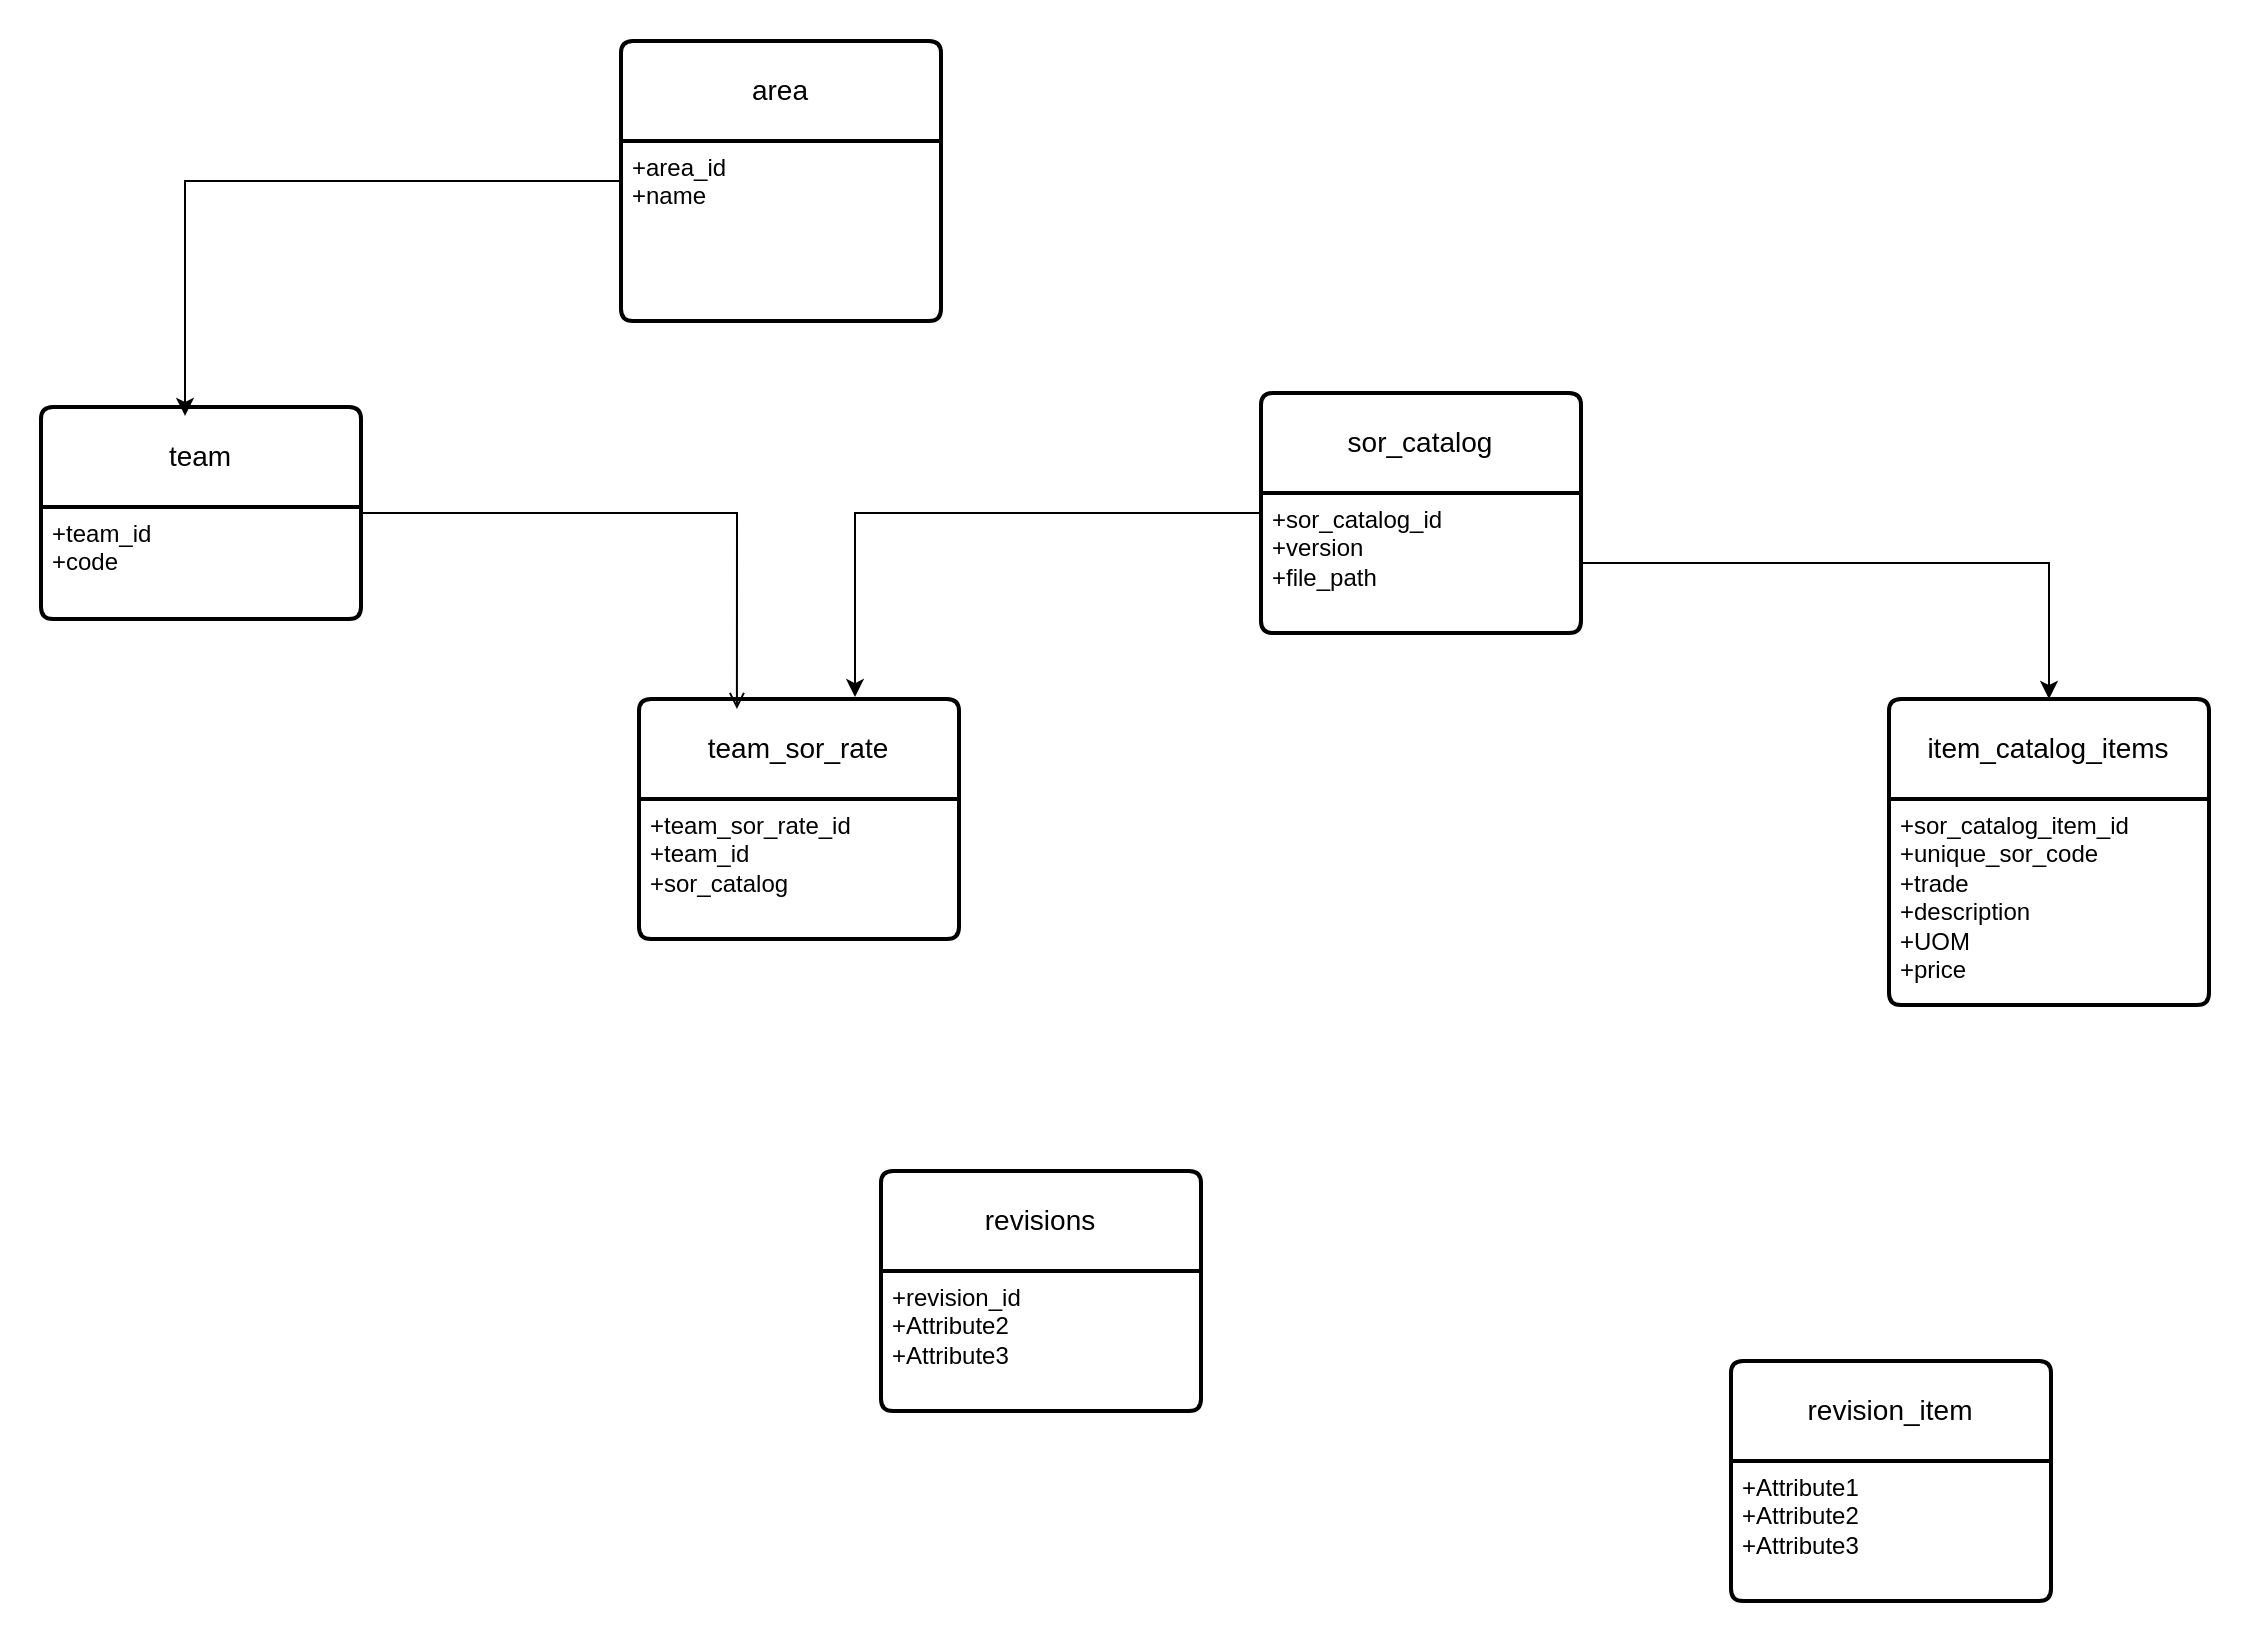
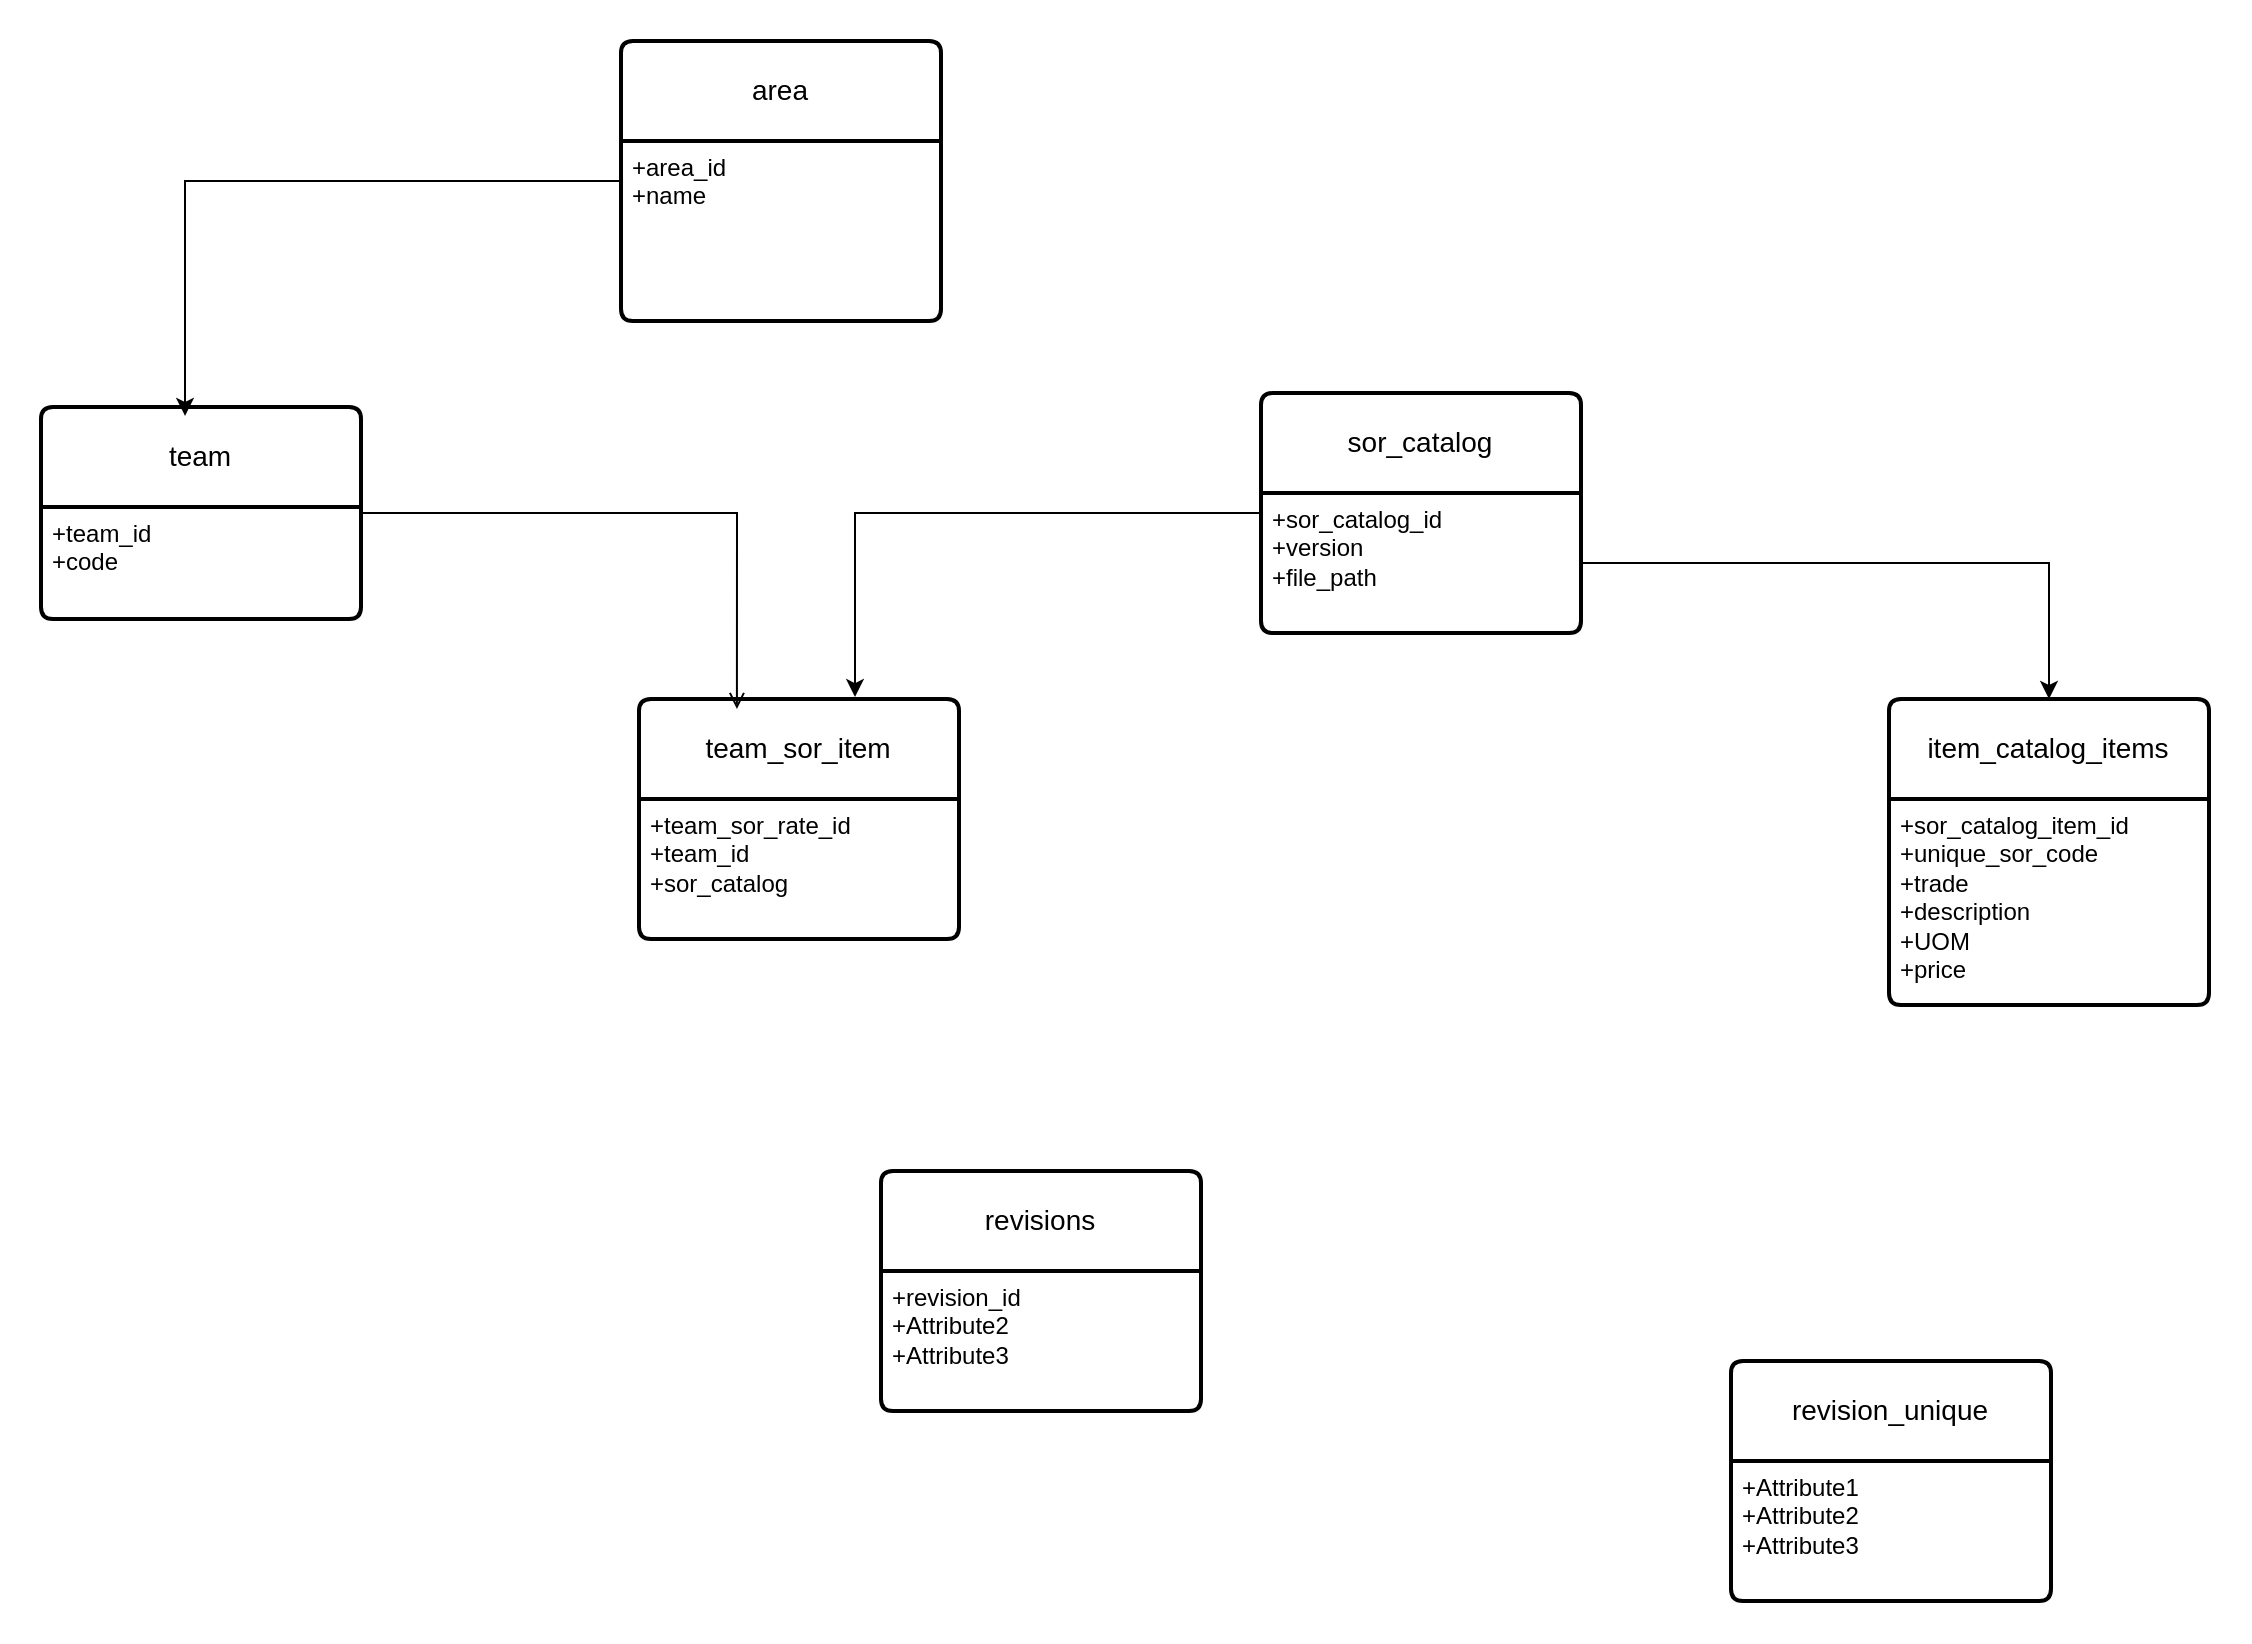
node "team_sor_rate": label "team_sor_rate" -> "team_sor_item"
node "revision_item": label "revision_item" -> "revision_unique"
